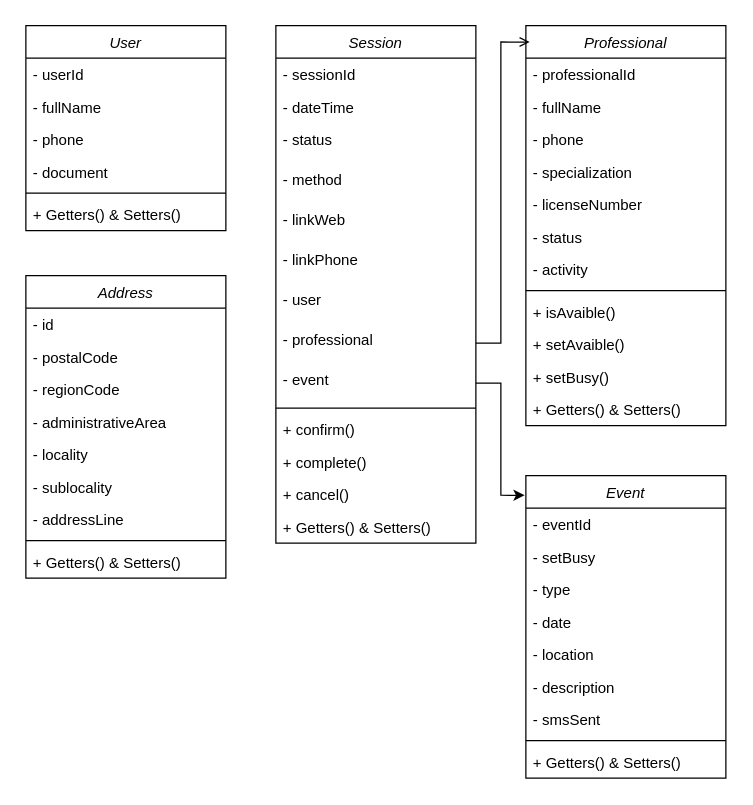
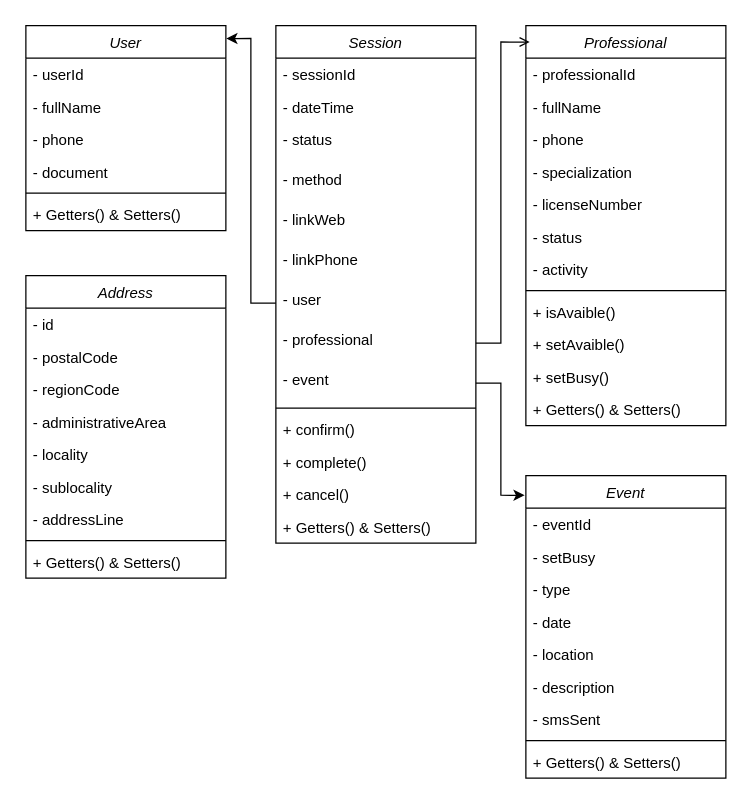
edge "- user" -> "User": added
